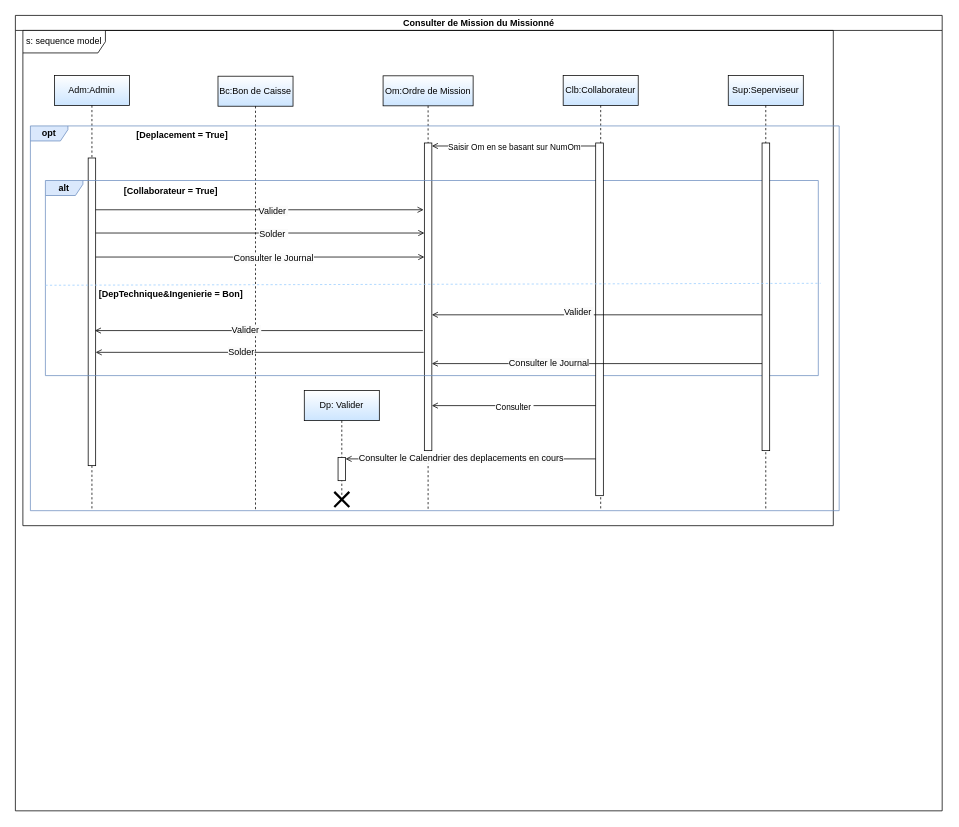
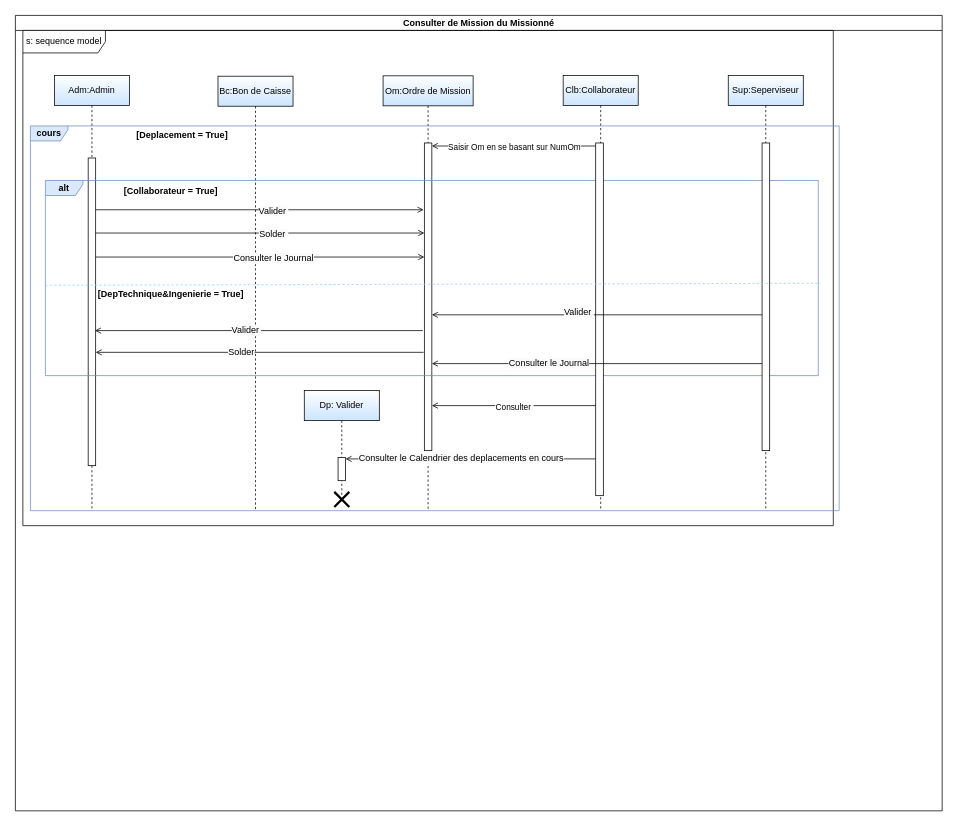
node "opt": label "opt" -> "cours"
node "[DepTechnique&Ingenierie = Bon]": label "[DepTechnique&Ingenierie = Bon]" -> "[DepTechnique&Ingenierie = True]"
